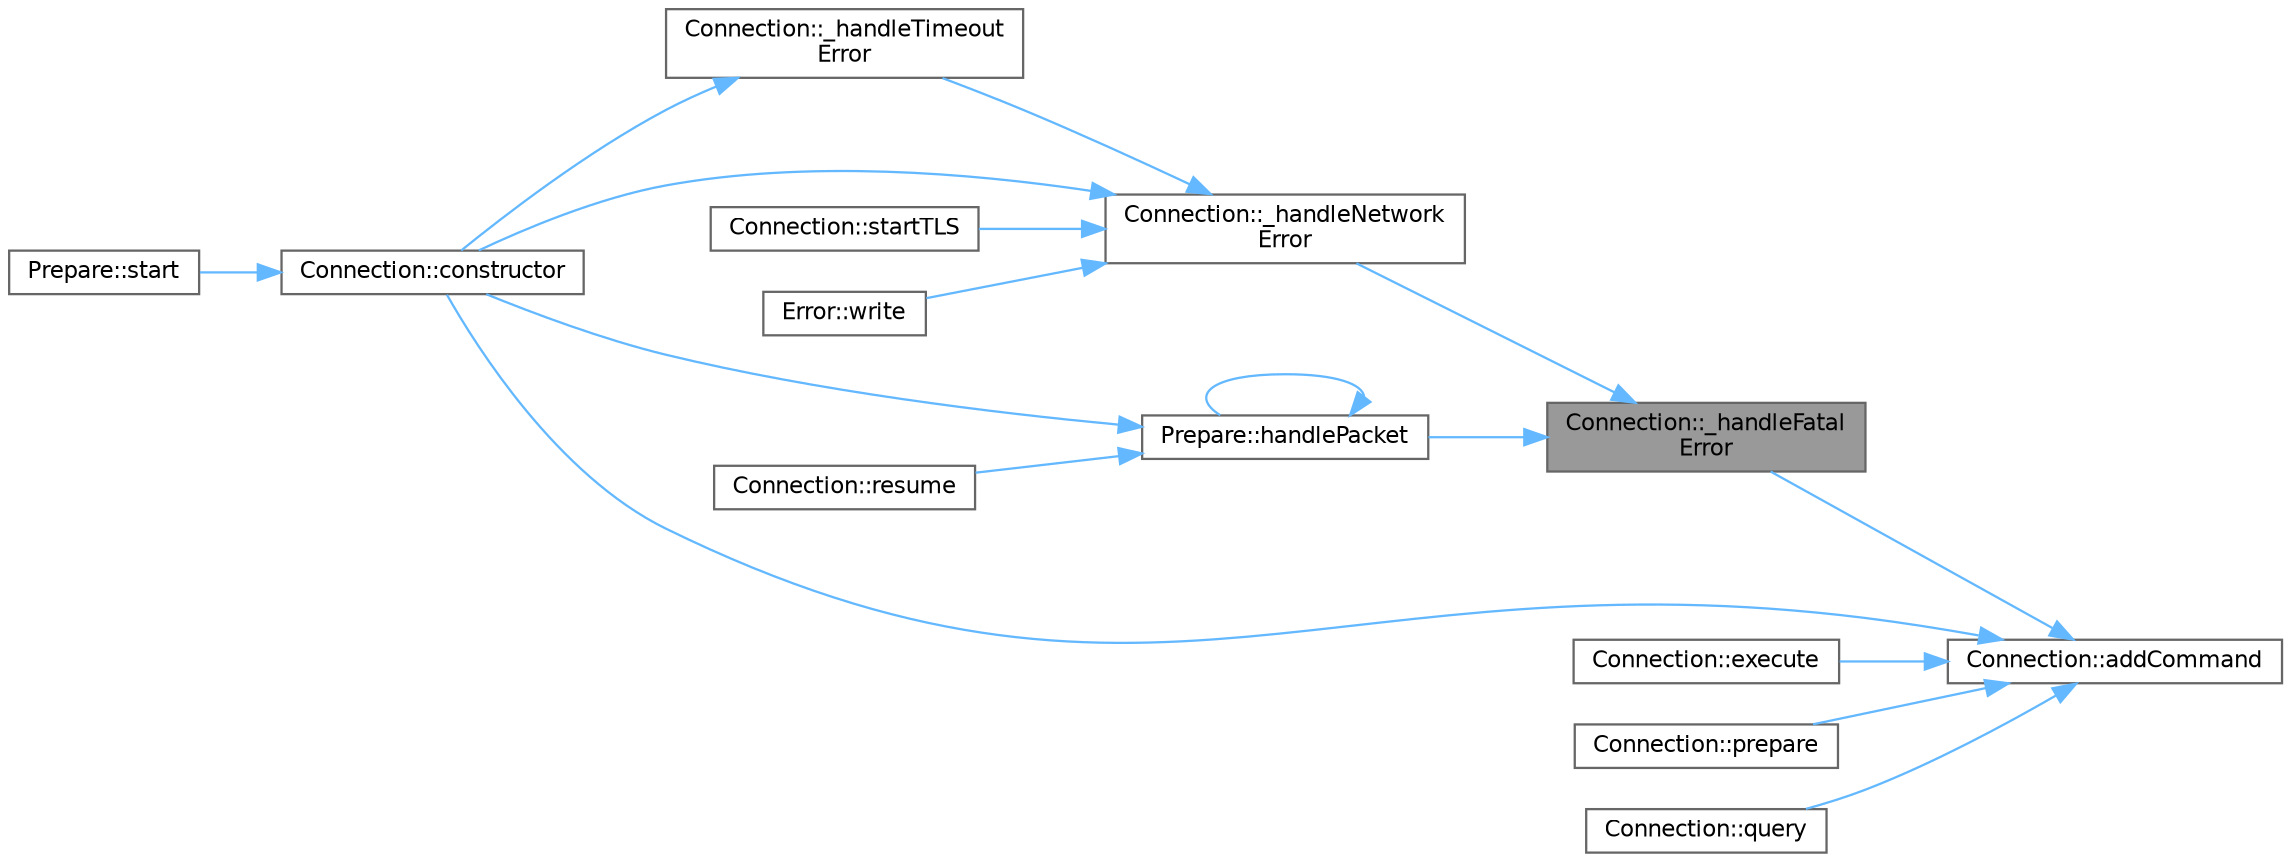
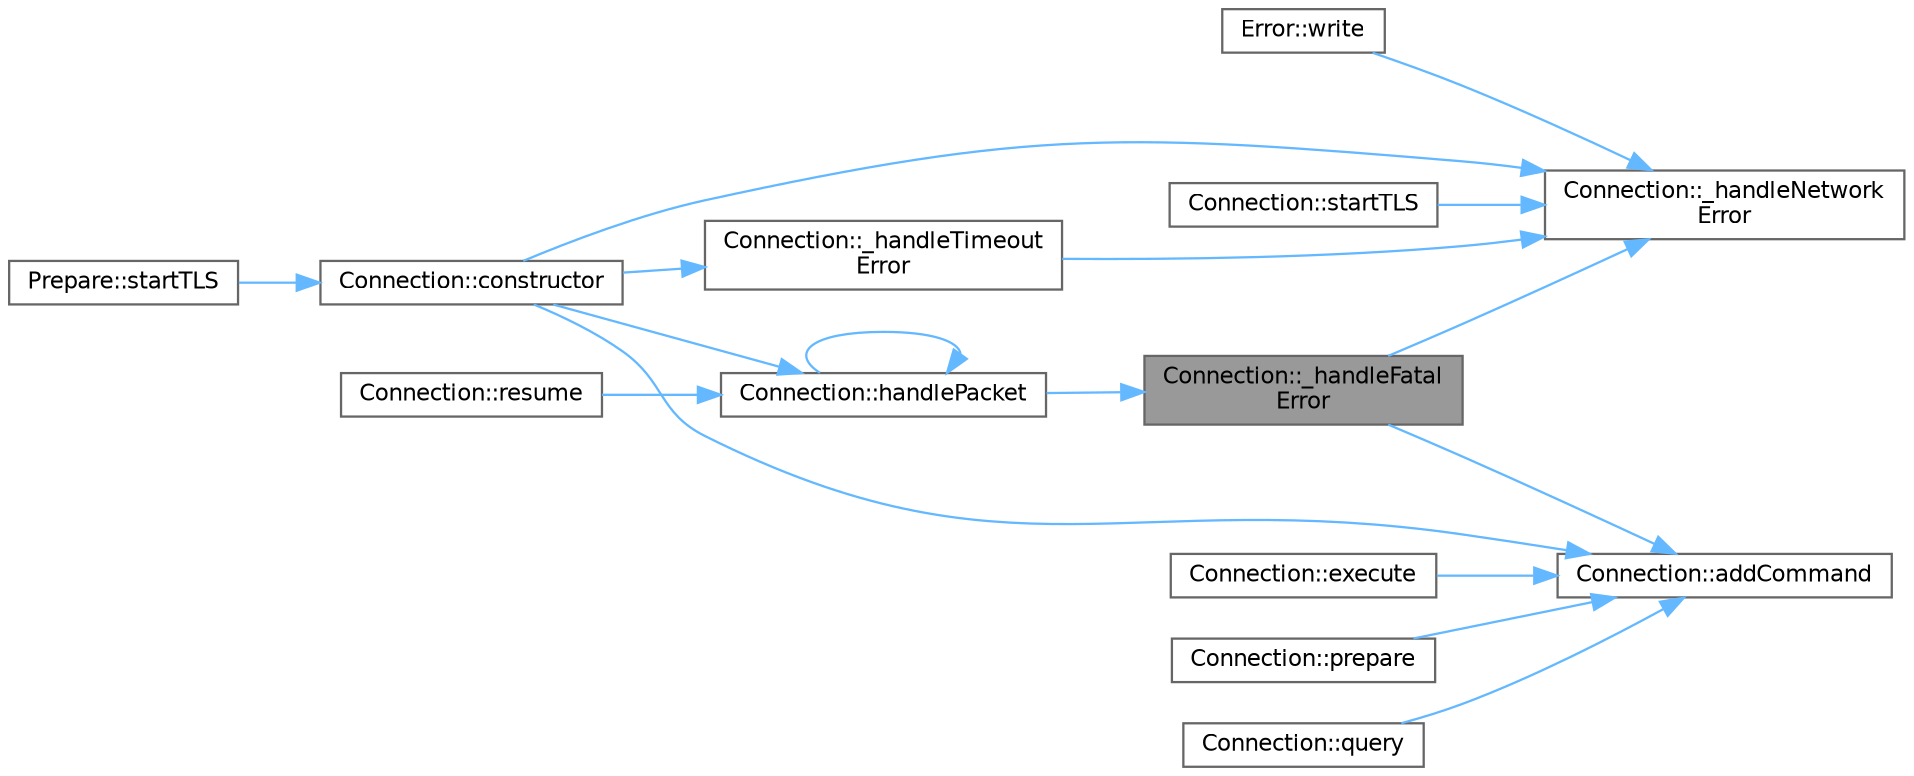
node "Prepare::start": label "Prepare::start" -> "Prepare::startTLS"
edge "Connection::_handleNetwork Error" -> "Connection::_handleFatal Error": reversed
node "Prepare::handlePacket": label "Prepare::handlePacket" -> "Connection::handlePacket"
